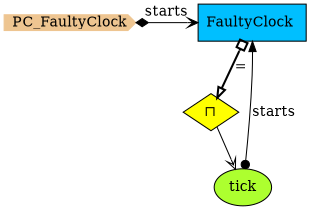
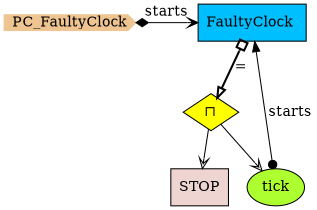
node "STOP": added
